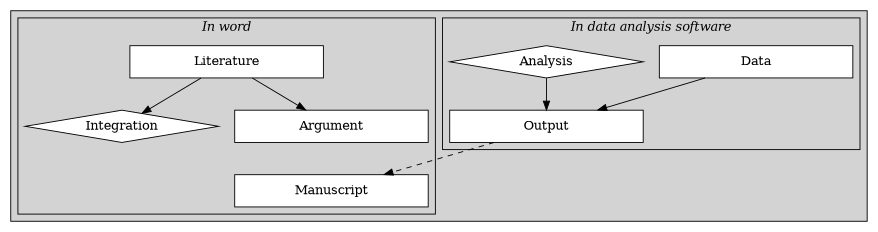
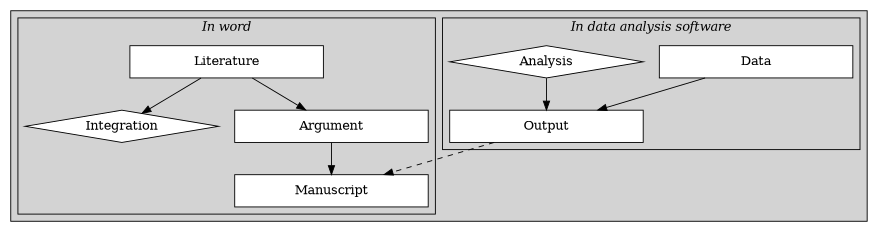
edge "Argument" -> "Manuscript": added
